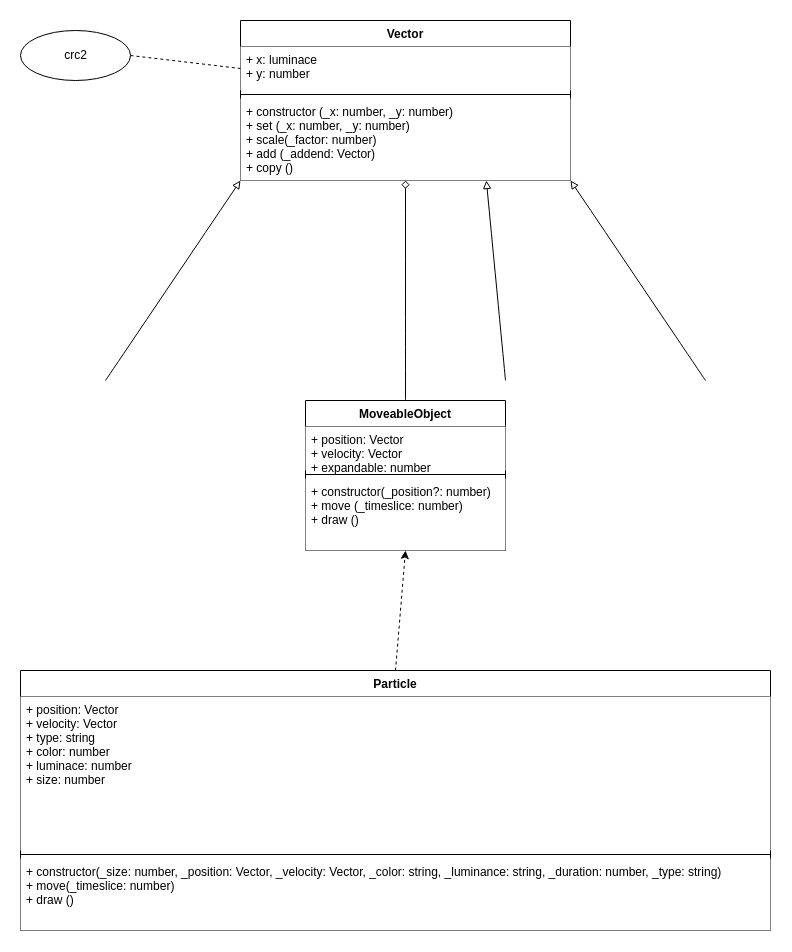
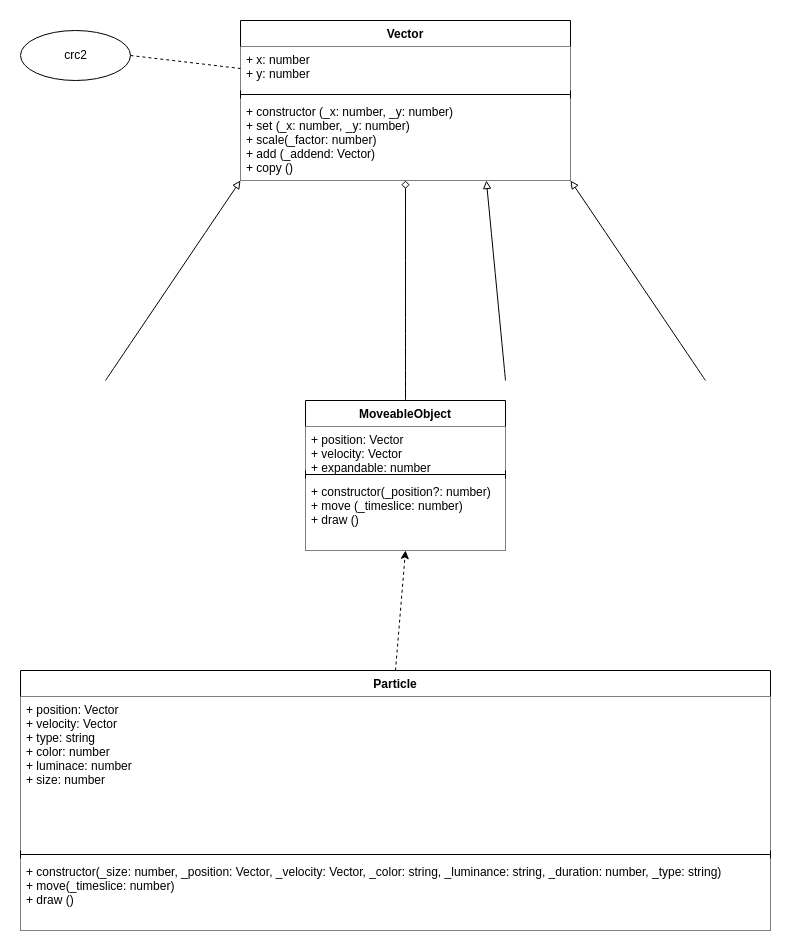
node "+ x: luminace + y: number": label "+ x: luminace + y: number" -> "+ x: number + y: number"
